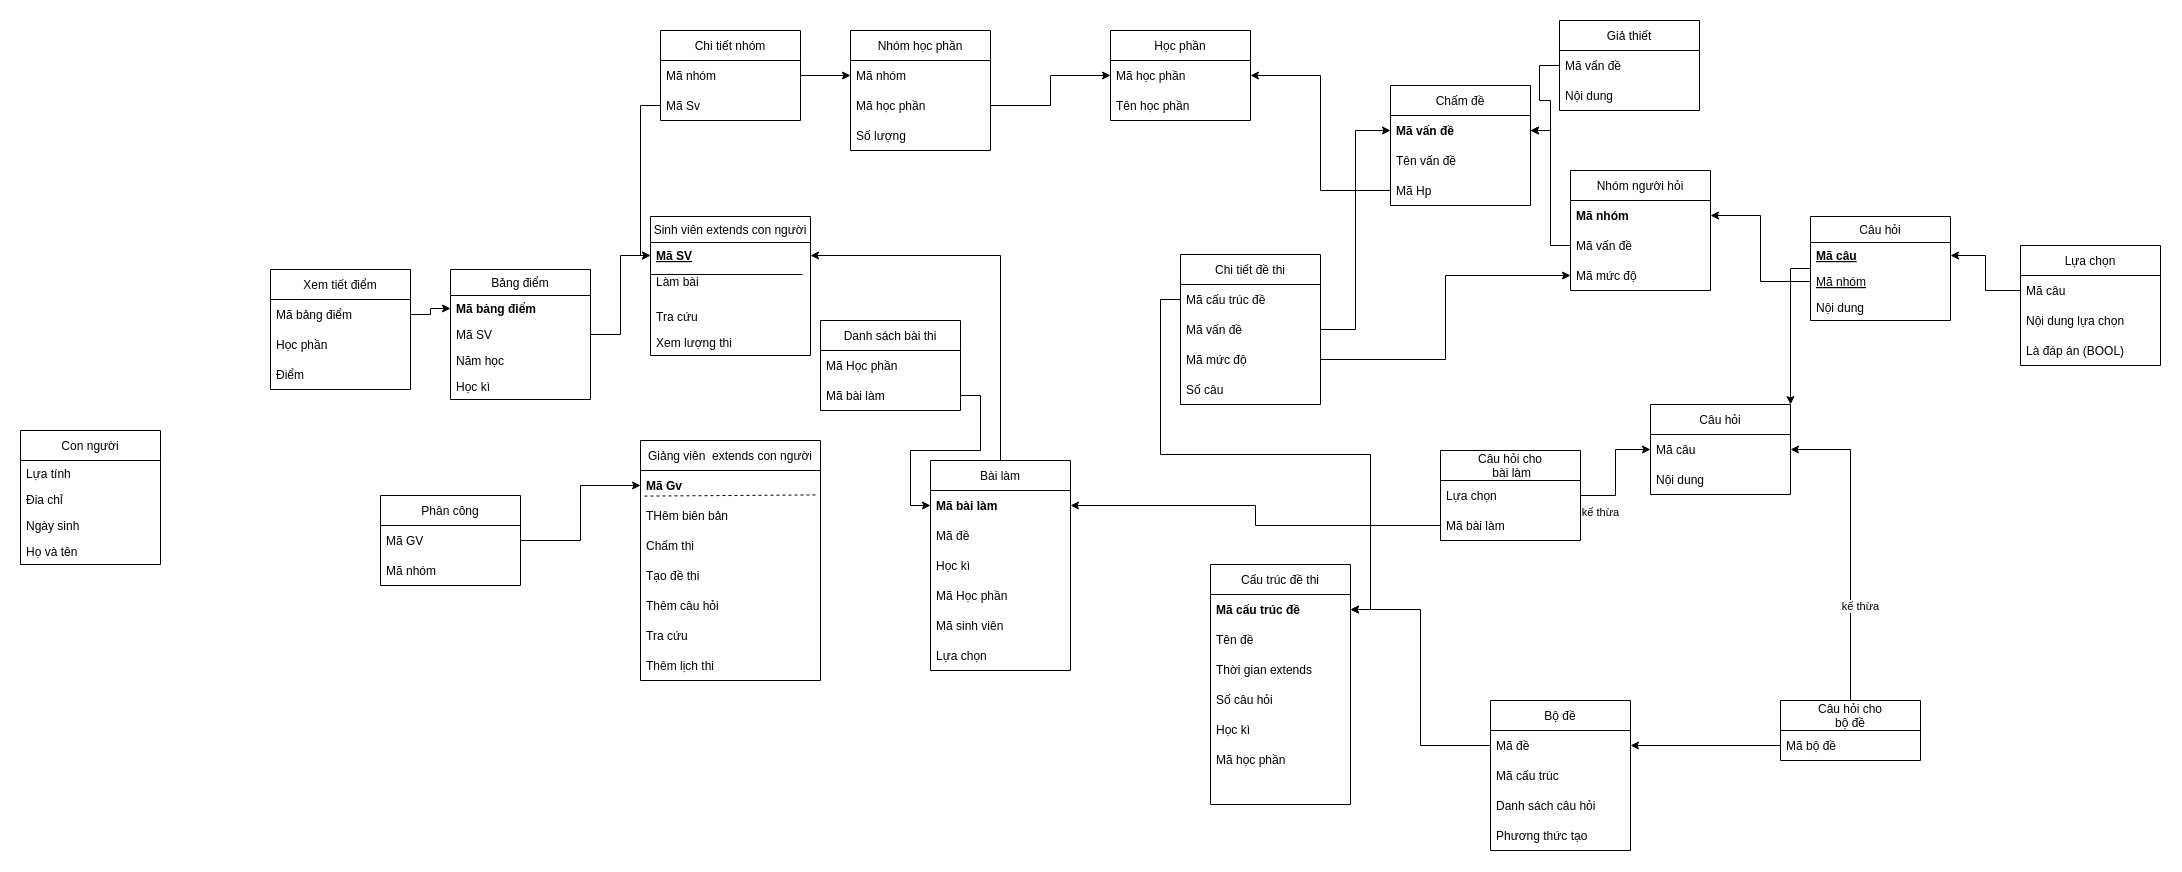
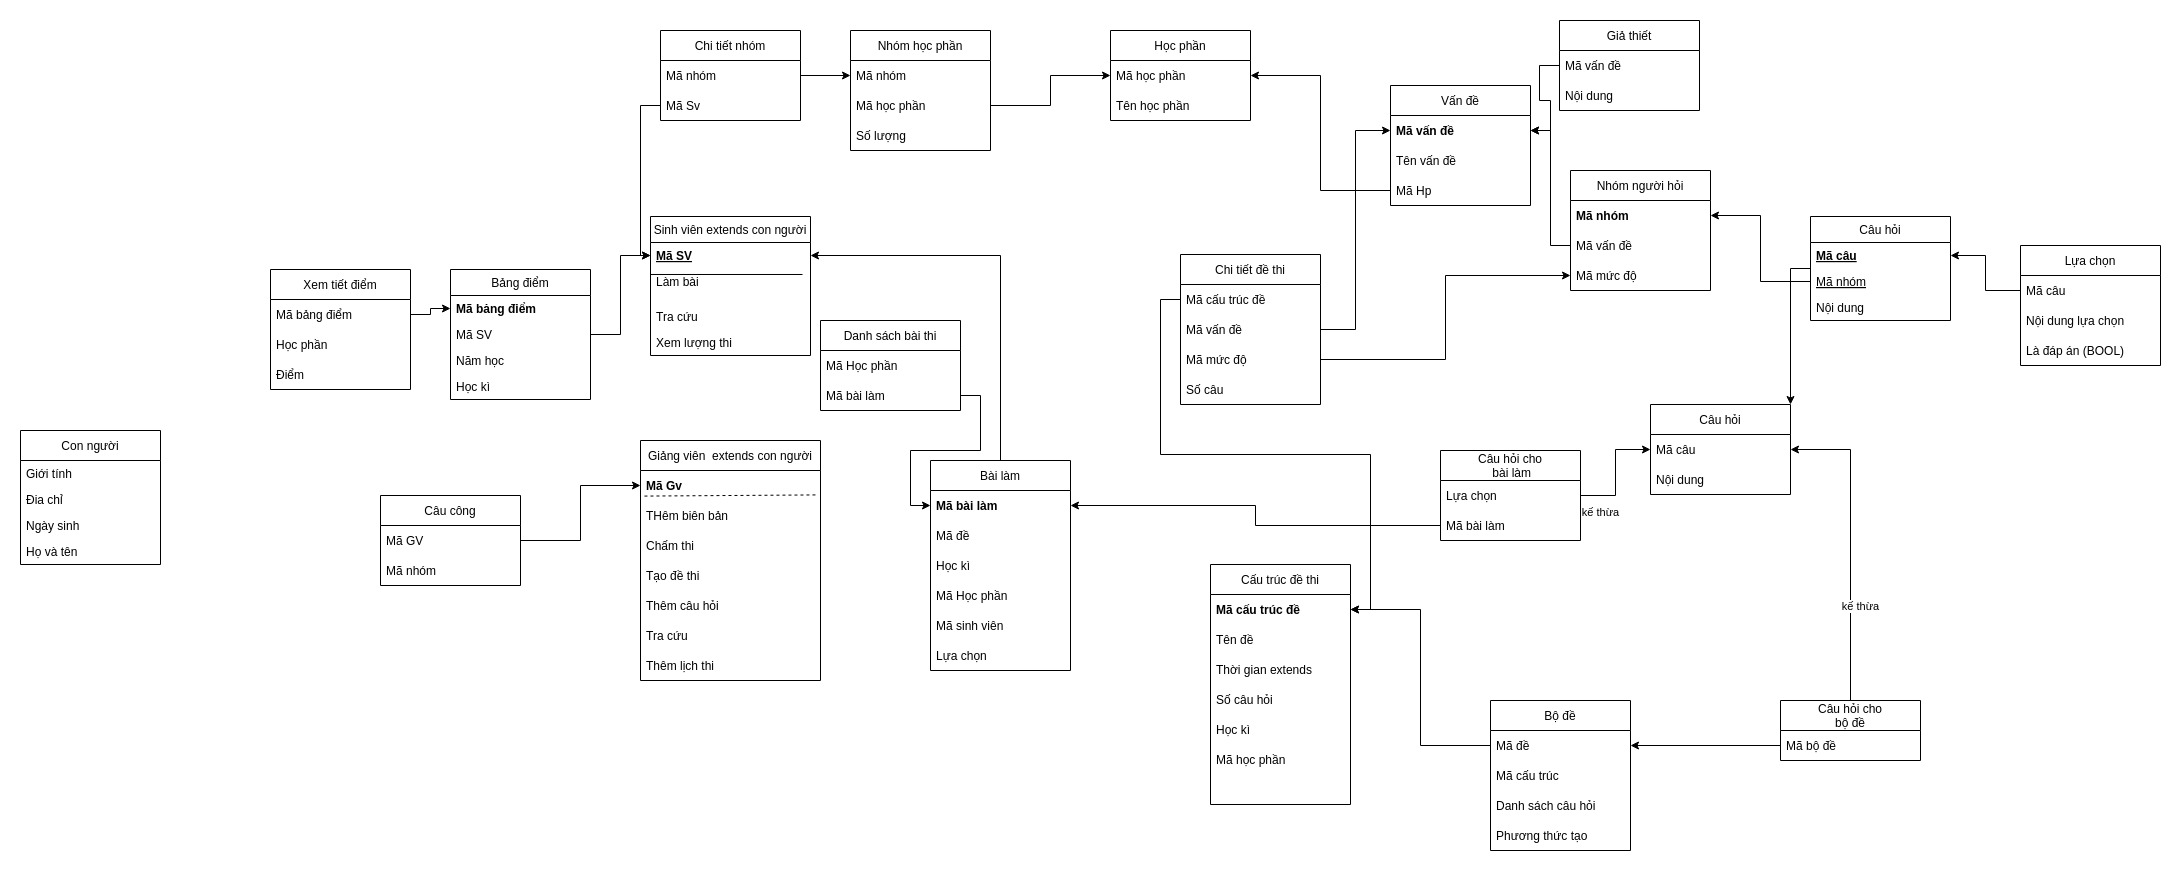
node "Chấm đề": label "Chấm đề" -> "Vấn đề"
node "Lựa tính": label "Lựa tính" -> "Giới tính"
node "Phân công": label "Phân công" -> "Câu công"
